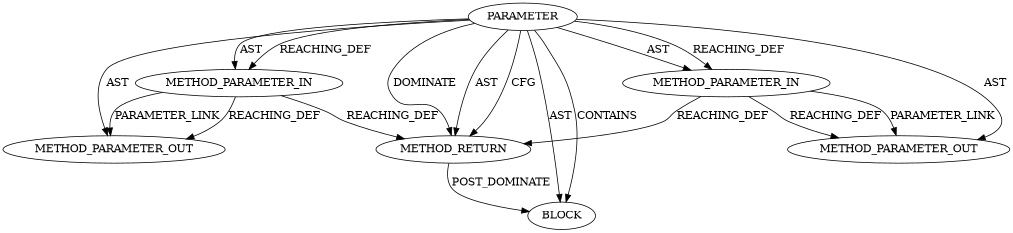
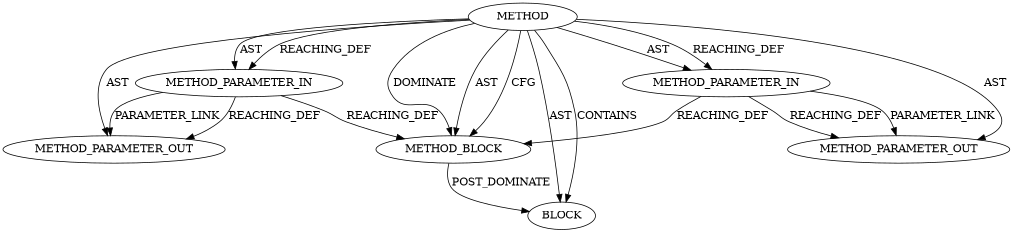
node "PARAMETER": label "PARAMETER" -> "METHOD"
node "METHOD_RETURN": label "METHOD_RETURN" -> "METHOD_BLOCK"
